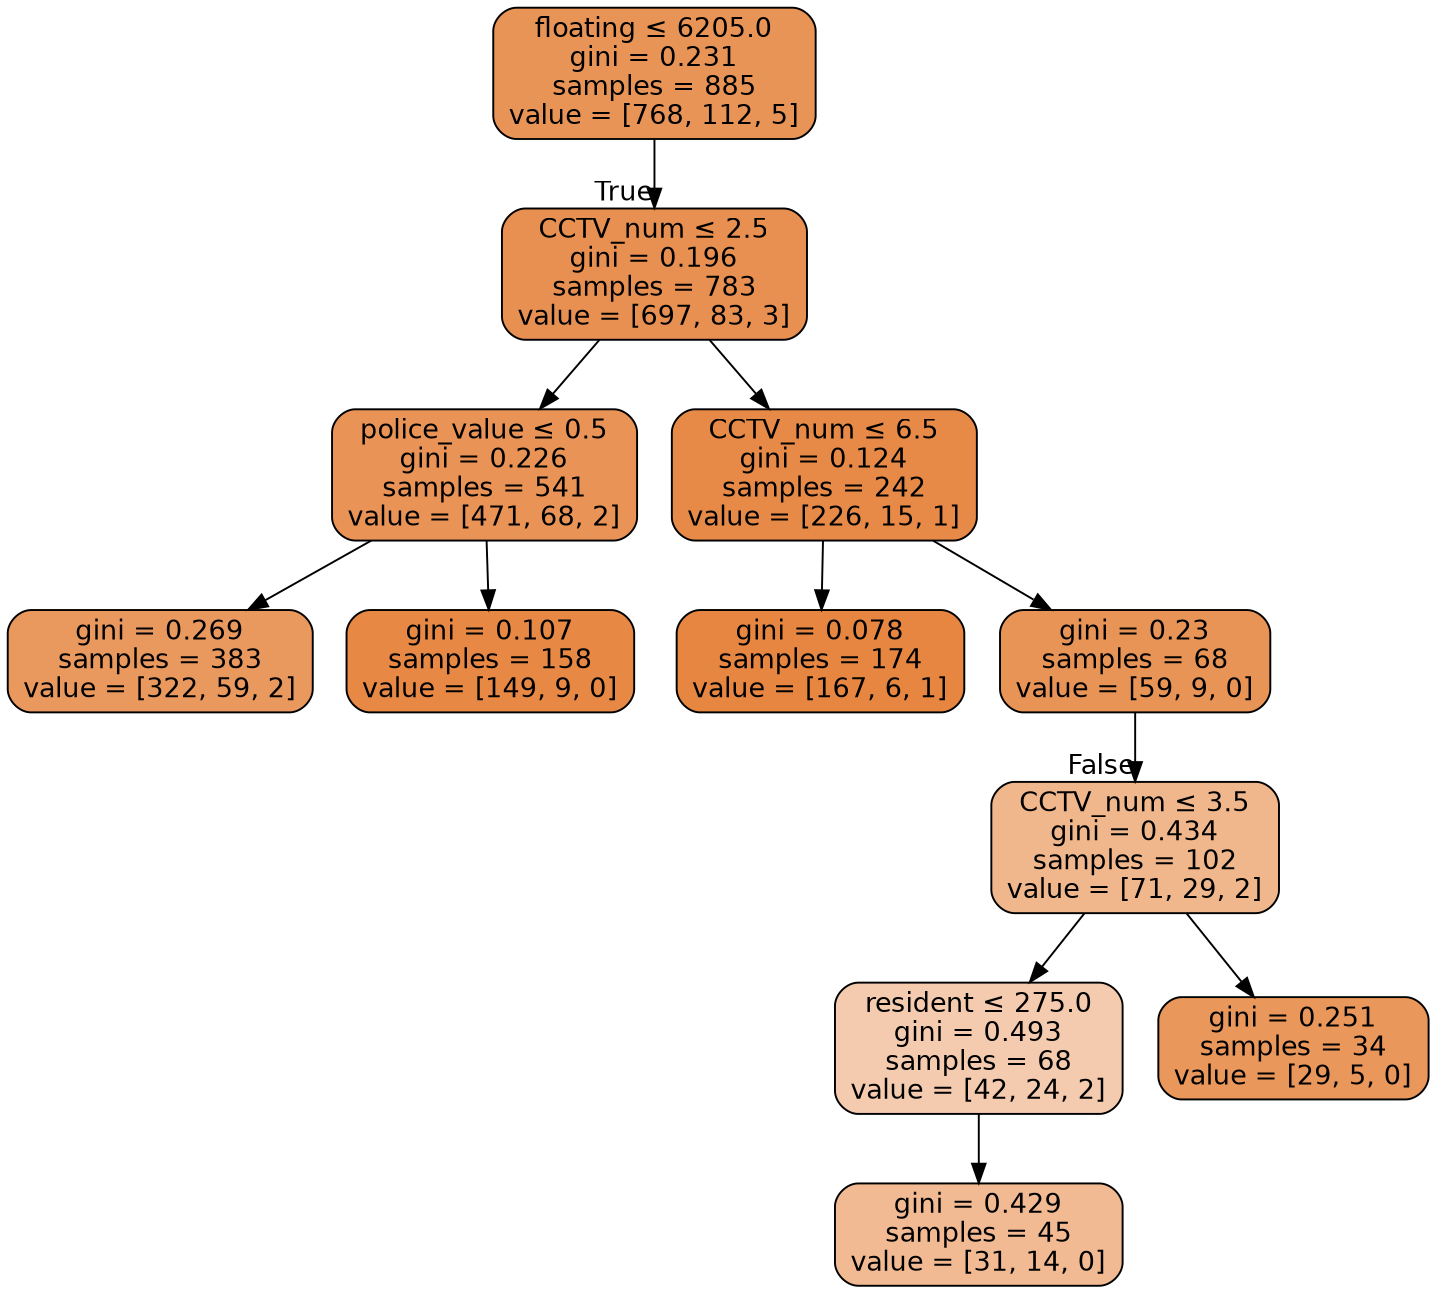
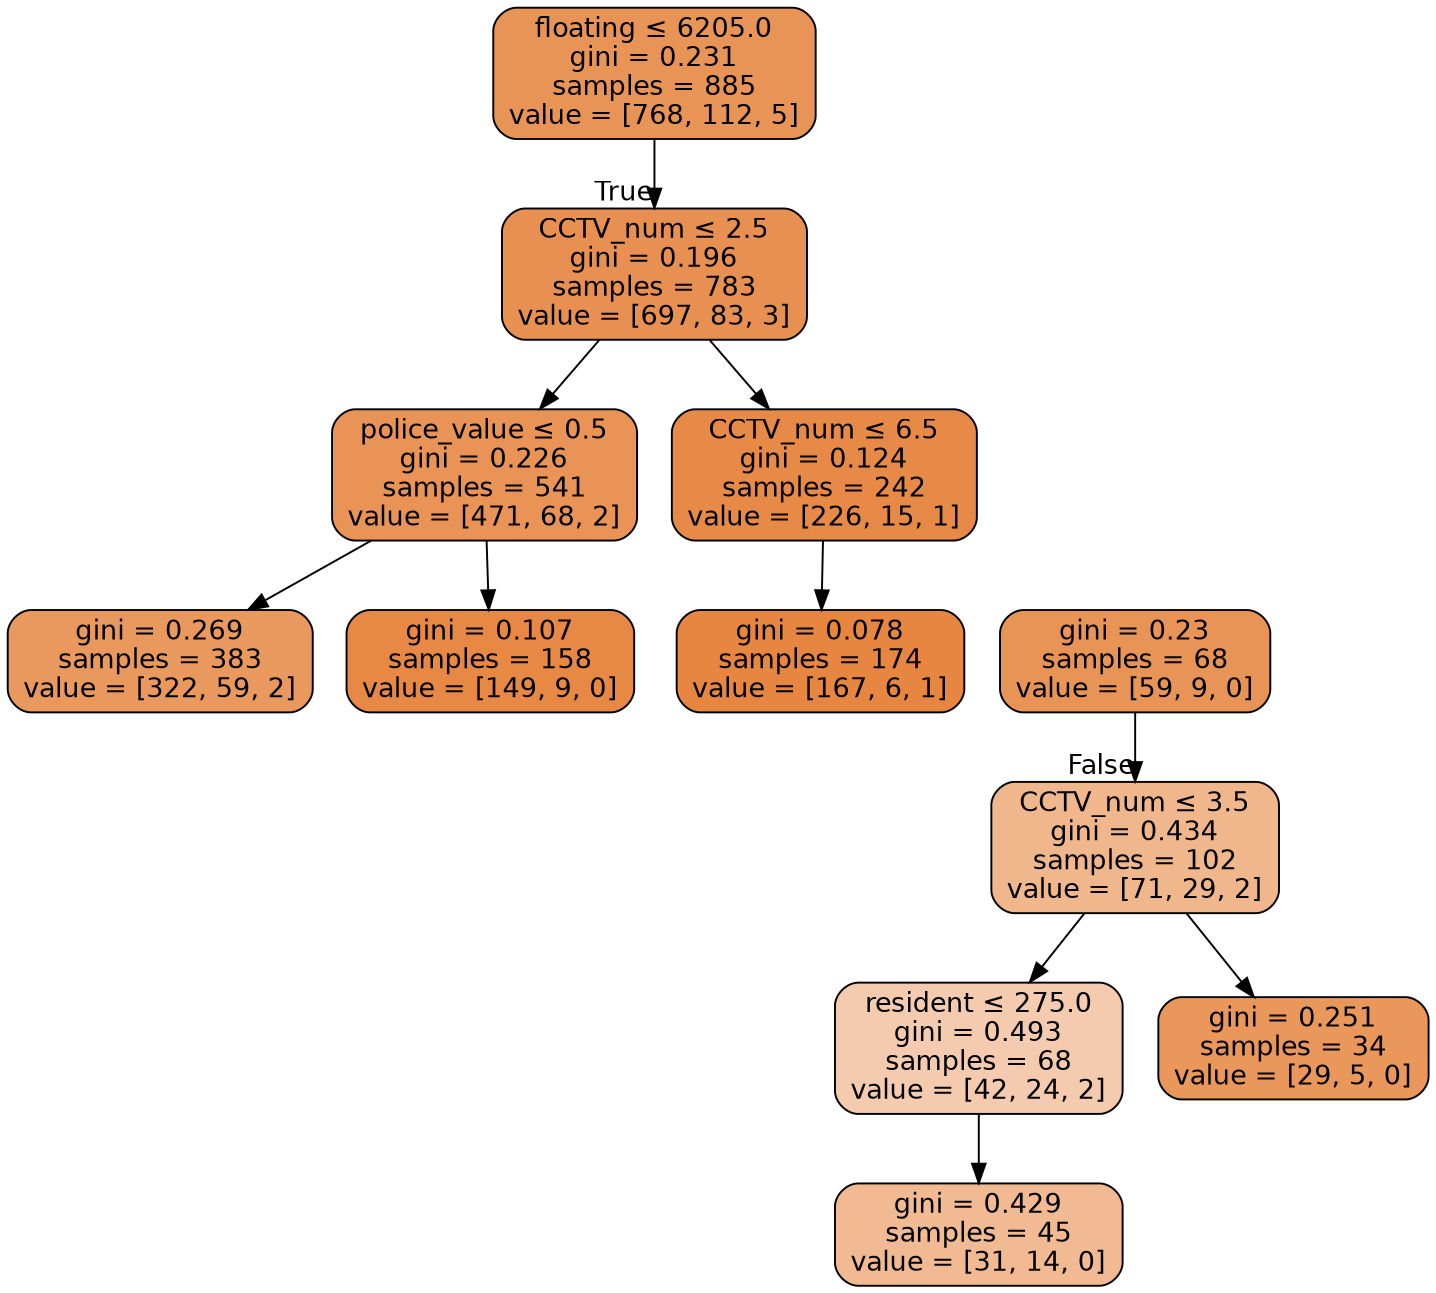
edge "CCTV_num ≤ 6.5" -> "gini = 0.23": removed
